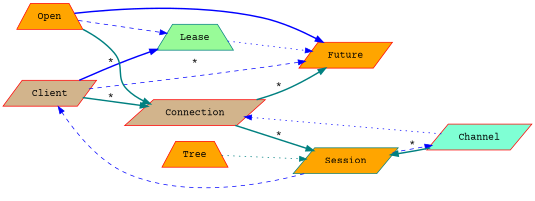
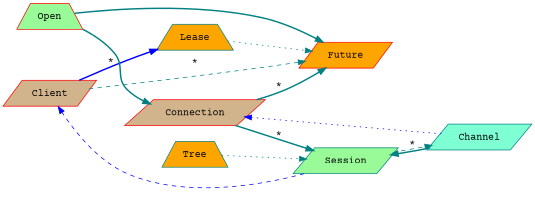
edge "Open" -> "Future": color blue -> teal
node "Open": fillcolor orange -> palegreen
edge "Open" -> "Lease": removed
node "Lease": fillcolor palegreen -> orange
edge "Lease" -> "Future": color blue -> teal
edge "Client" -> "Future": color blue -> teal
edge "Client" -> "Connection": removed, label "*"
node "Channel": color red -> teal
edge "Session" -> "Channel": color blue -> teal
node "Tree": color red -> teal
node "Session": fillcolor orange -> palegreen
